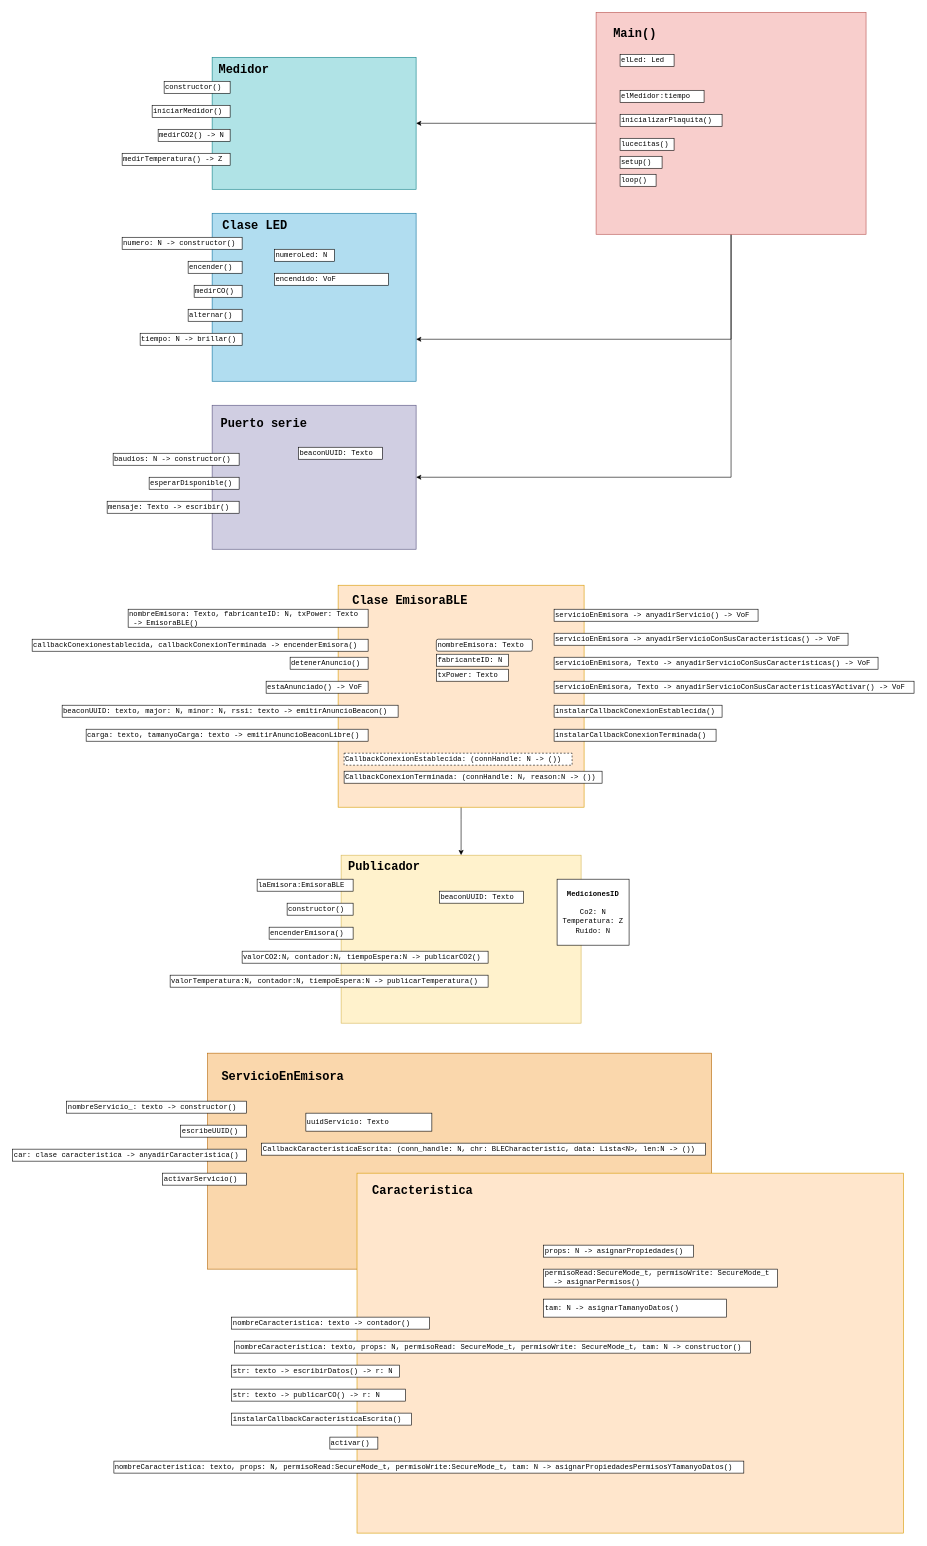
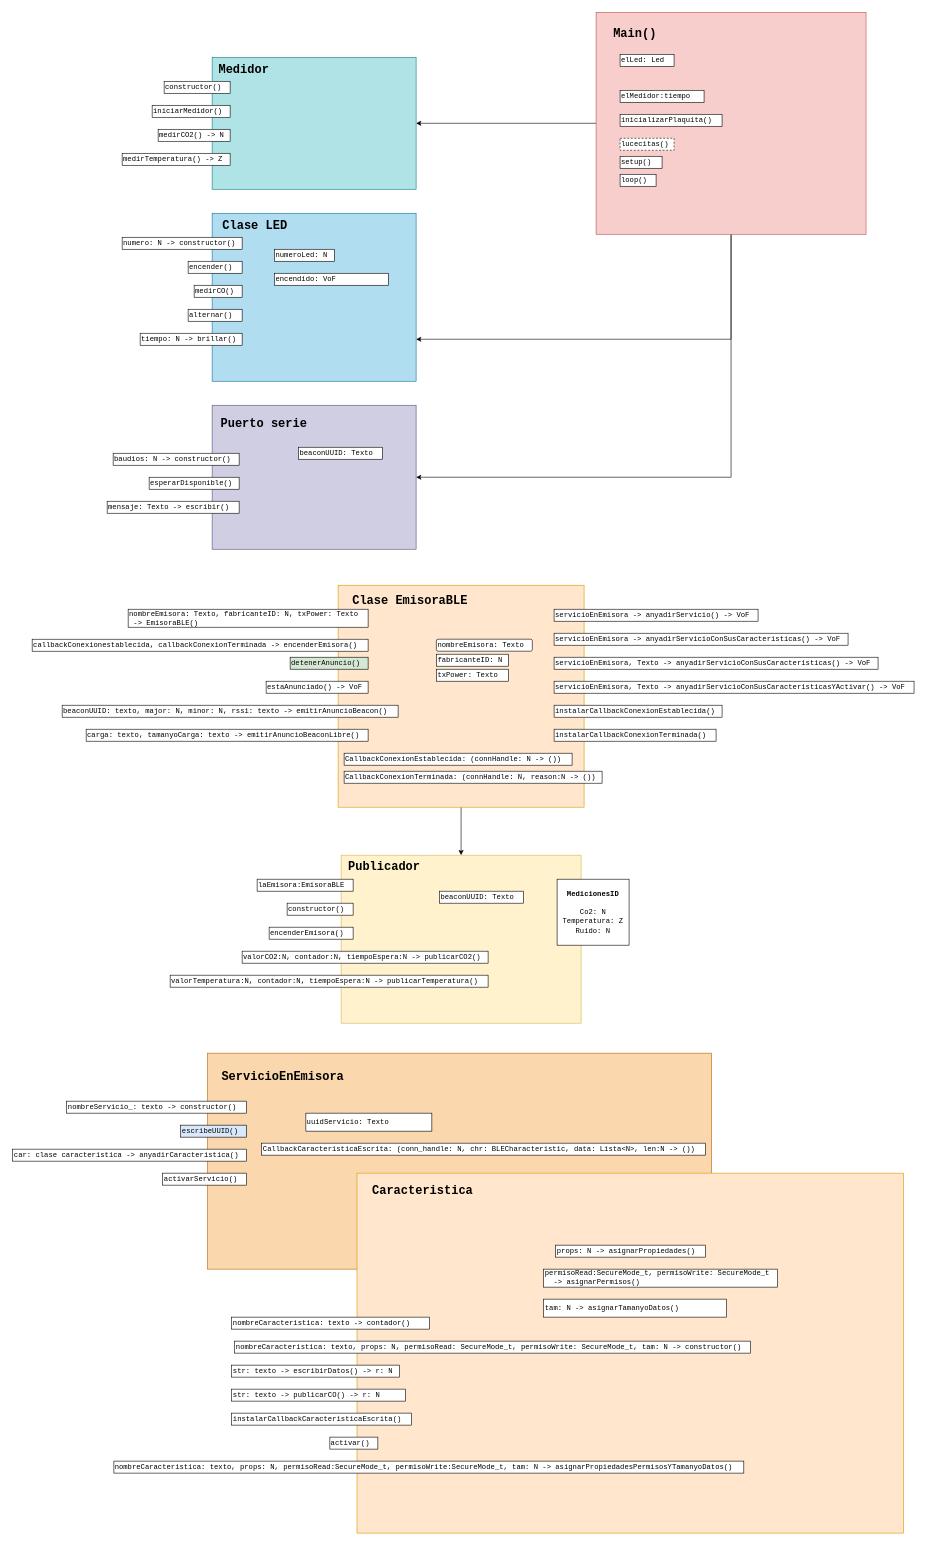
node "lucecitas()": style solid -> dashed
node "detenerAnuncio()": fillcolor #ffffff -> #d5e8d4
node "CallbackConexionEstablecida: (connHandle: N -> ())": style dashed -> solid
node "escribeUUID()": fillcolor #ffffff -> #dae8fc
node "props: N -> asignarPropiedades()": moved (619, 1251) -> (631, 1251)
